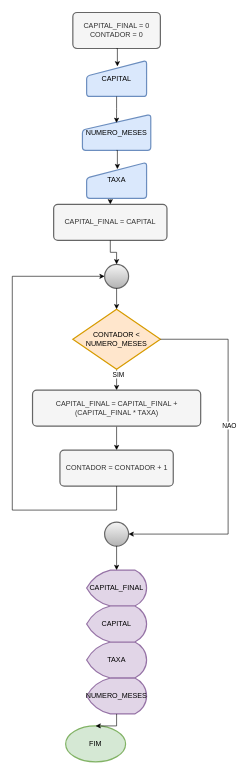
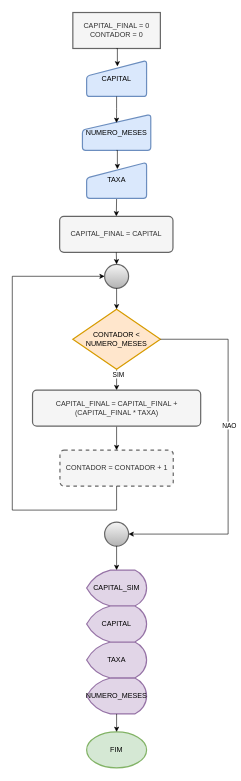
node "CAPITAL_FINAL = 0 CONTADOR = 0": shape rounded rectangle -> rectangle
node "CAPITAL_FINAL = CAPITAL": moved (110, 222) -> (116, 234)
node "CONTADOR = CONTADOR + 1": style solid -> dashed
node "CAPITAL_FINAL": label "CAPITAL_FINAL" -> "CAPITAL_SIM"
node "FIM": moved (96, 744) -> (117, 750)
